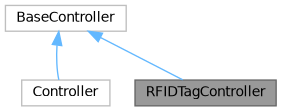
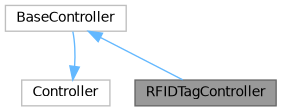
edge "Controller" -> "BaseController": reversed
